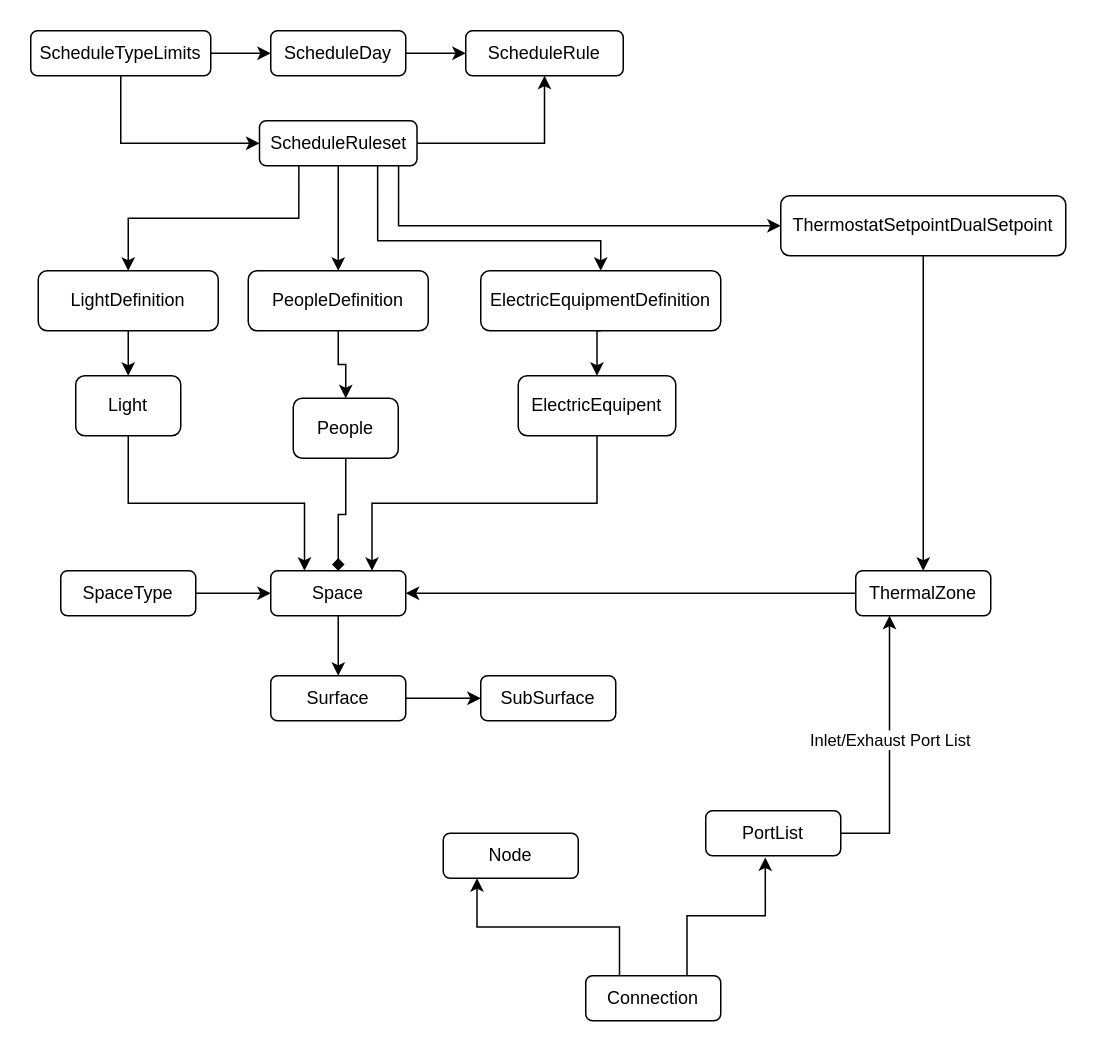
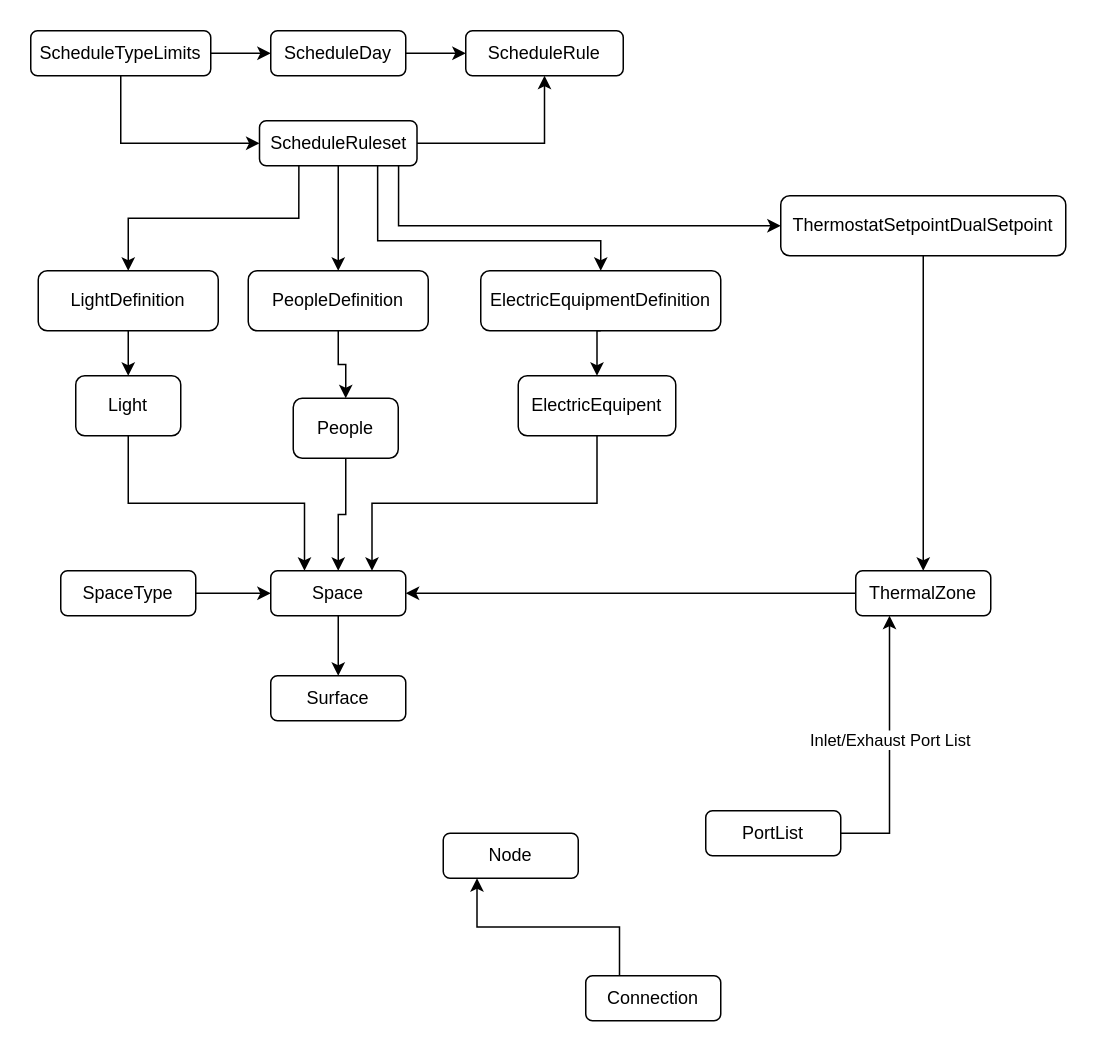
edge "People" -> "Space": arrowhead diamond -> classic
edge "Surface" -> "SubSurface": removed
node "SubSurface": removed
edge "Connection" -> "PortList": removed
